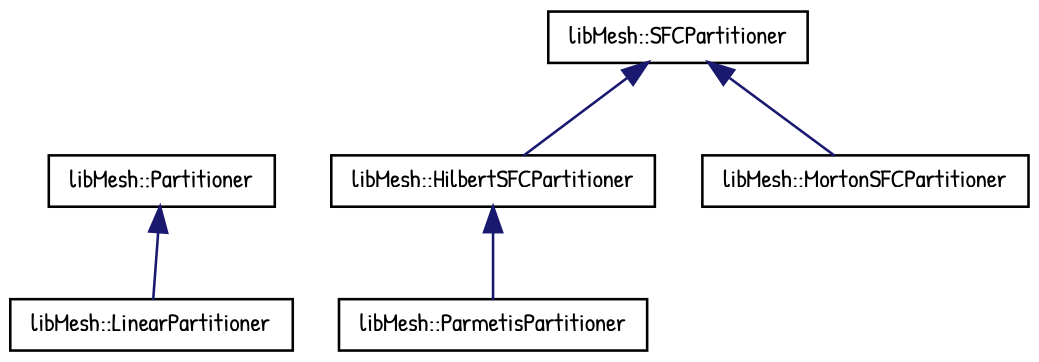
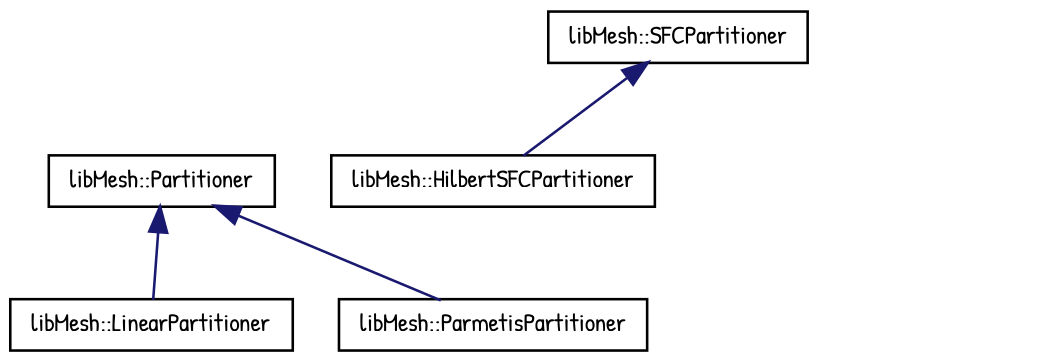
node "libMesh::MortonSFCPartitioner": removed
edge "libMesh::ParmetisPartitioner" -> "libMesh::HilbertSFCPartitioner": now "libMesh::ParmetisPartitioner" -> "libMesh::Partitioner"
